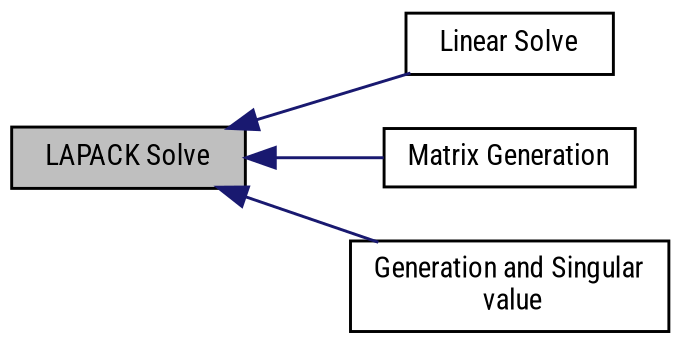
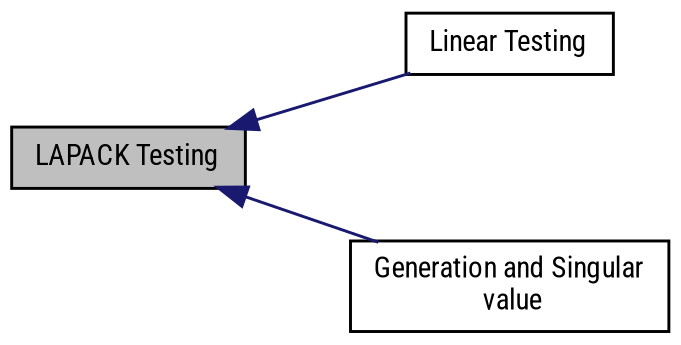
node "Linear Solve": label "Linear Solve" -> "Linear Testing"
node "LAPACK Solve": label "LAPACK Solve" -> "LAPACK Testing"
node "Matrix Generation": removed
